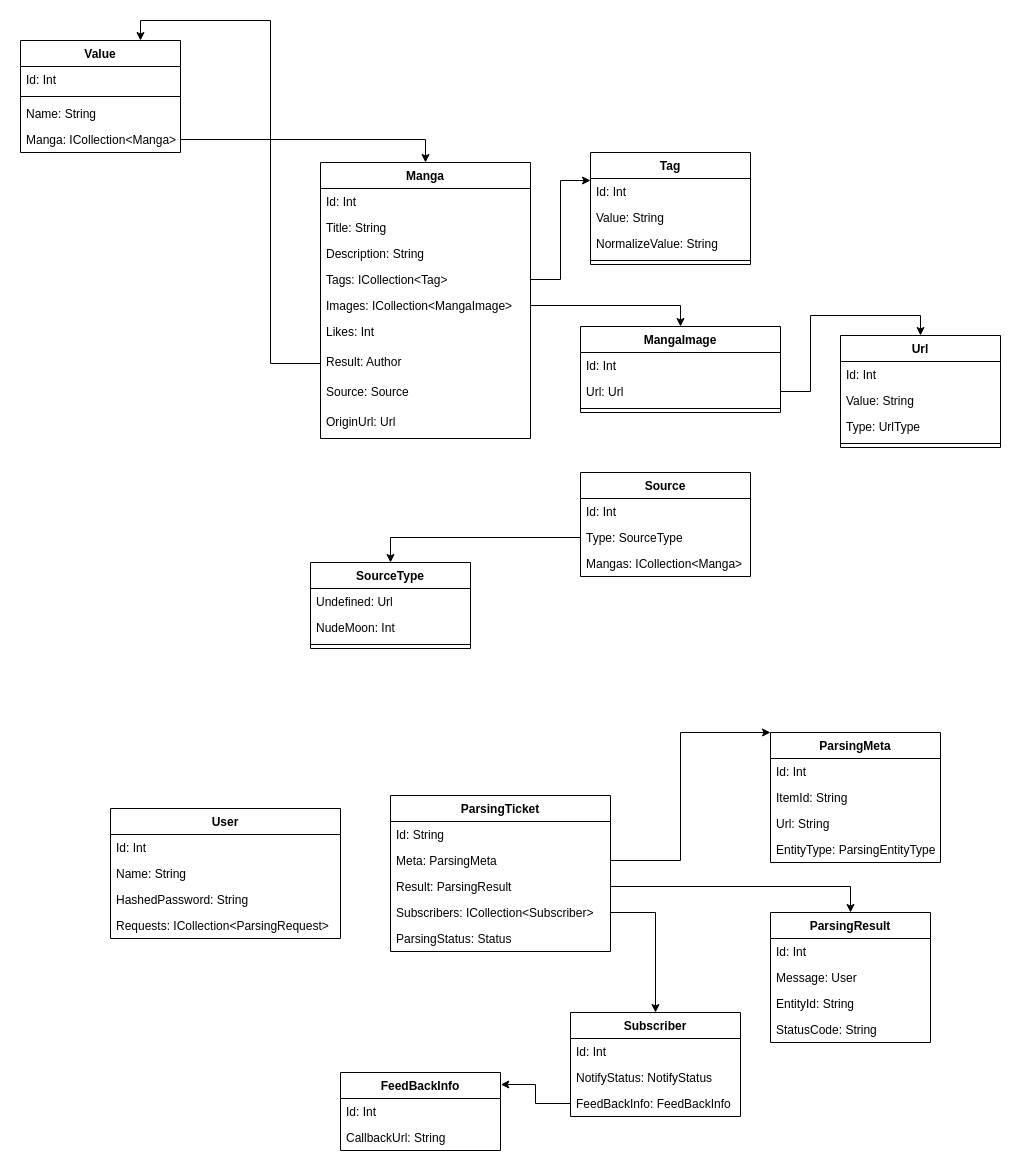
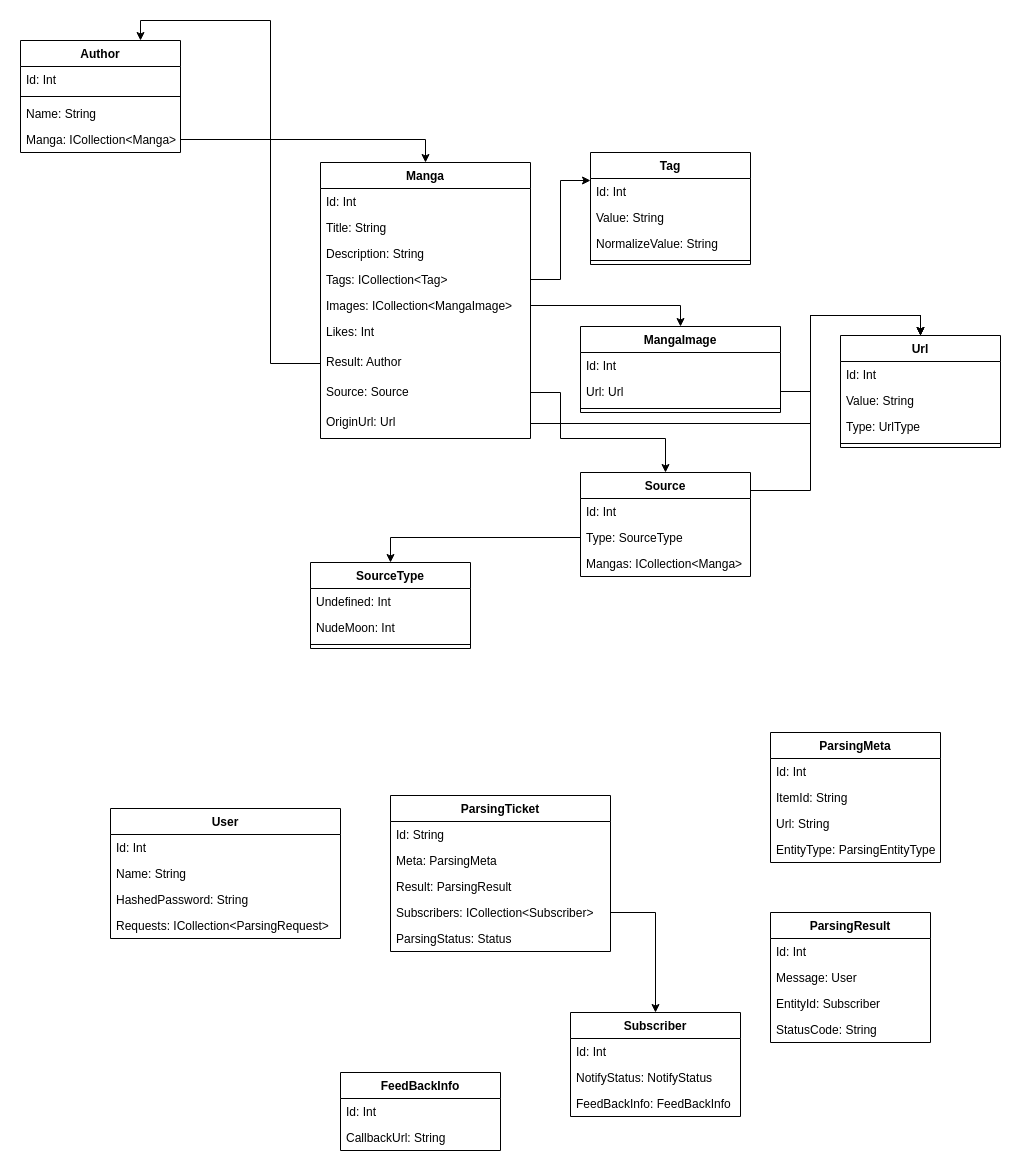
node "Value": label "Value" -> "Author"
edge "OriginUrl: Url" -> "Url": added
edge "Source: Source" -> "Source": added
edge "Source" -> "Url": added
node "Undefined: Url": label "Undefined: Url" -> "Undefined: Int"
edge "Meta: ParsingMeta" -> "ParsingMeta": removed
edge "Result: ParsingResult" -> "ParsingResult": removed
node "EntityId: String": label "EntityId: String" -> "EntityId: Subscriber"
edge "FeedBackInfo: FeedBackInfo" -> "FeedBackInfo": removed
